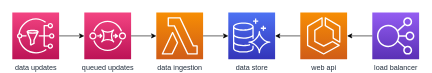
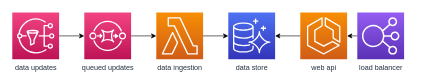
node "load balancer": moved (396, 36) -> (381, 36)
